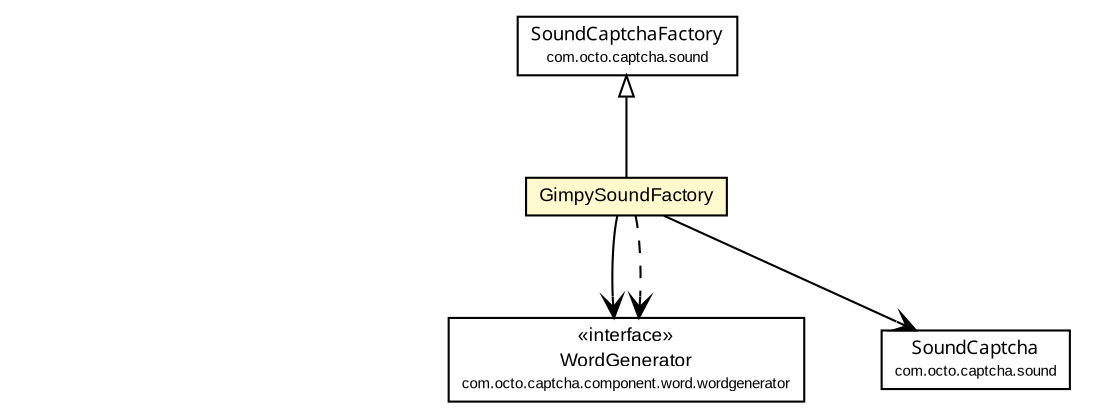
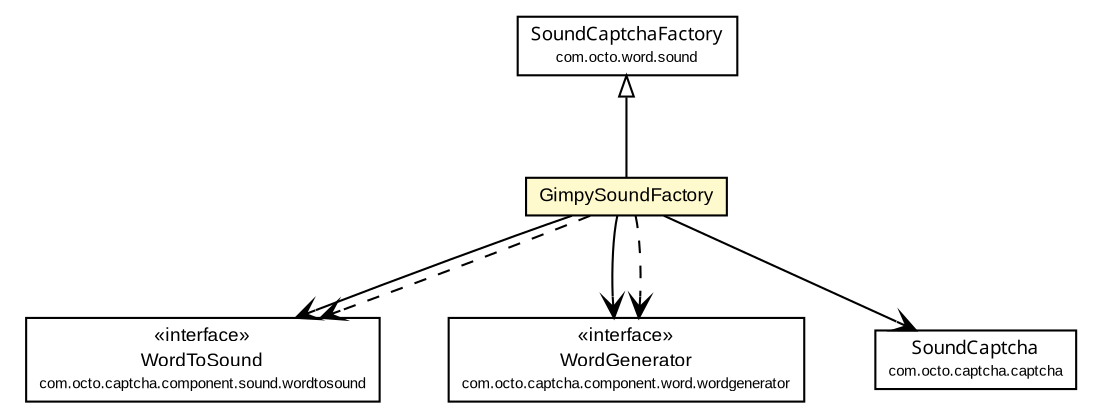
node "SoundCaptchaFactory": text "com.octo.captcha.sound" -> "com.octo.word.sound"
node "WordToSound": added
node "SoundCaptcha": text "com.octo.captcha.sound" -> "com.octo.captcha.captcha"
